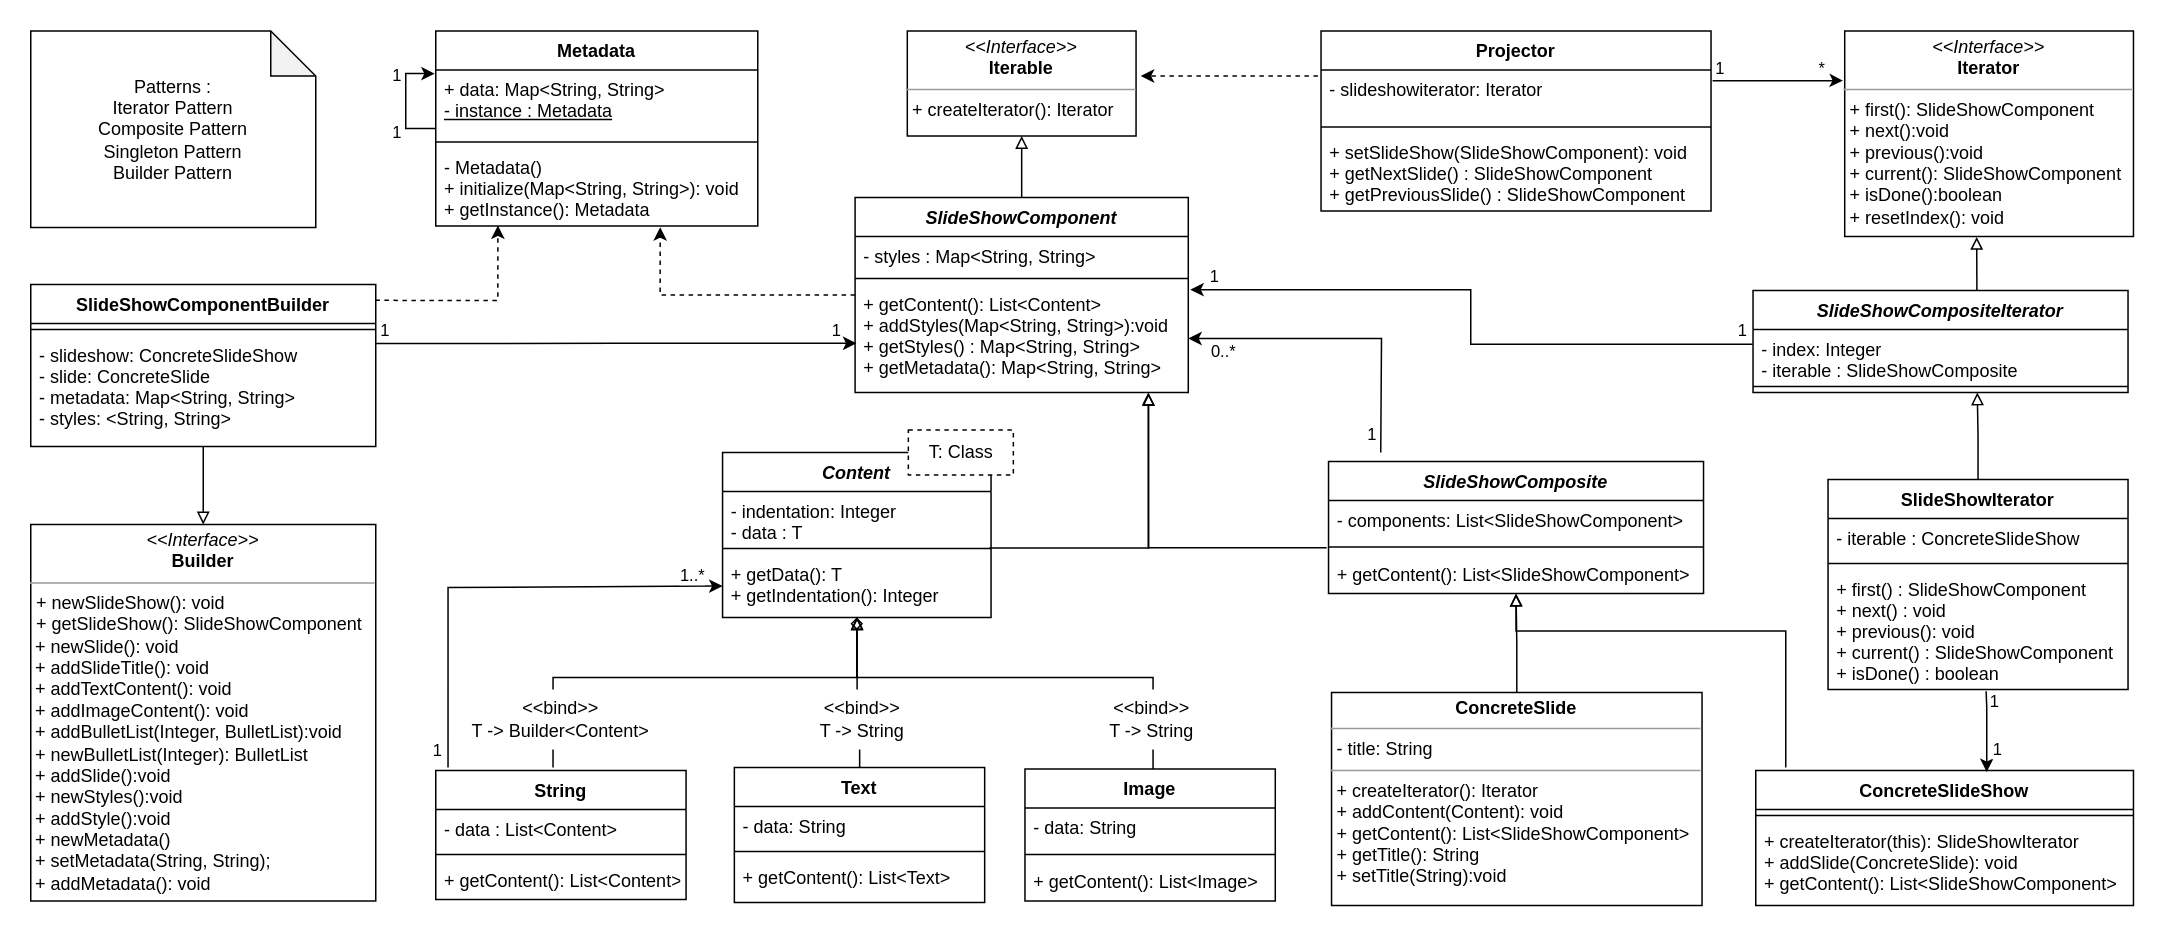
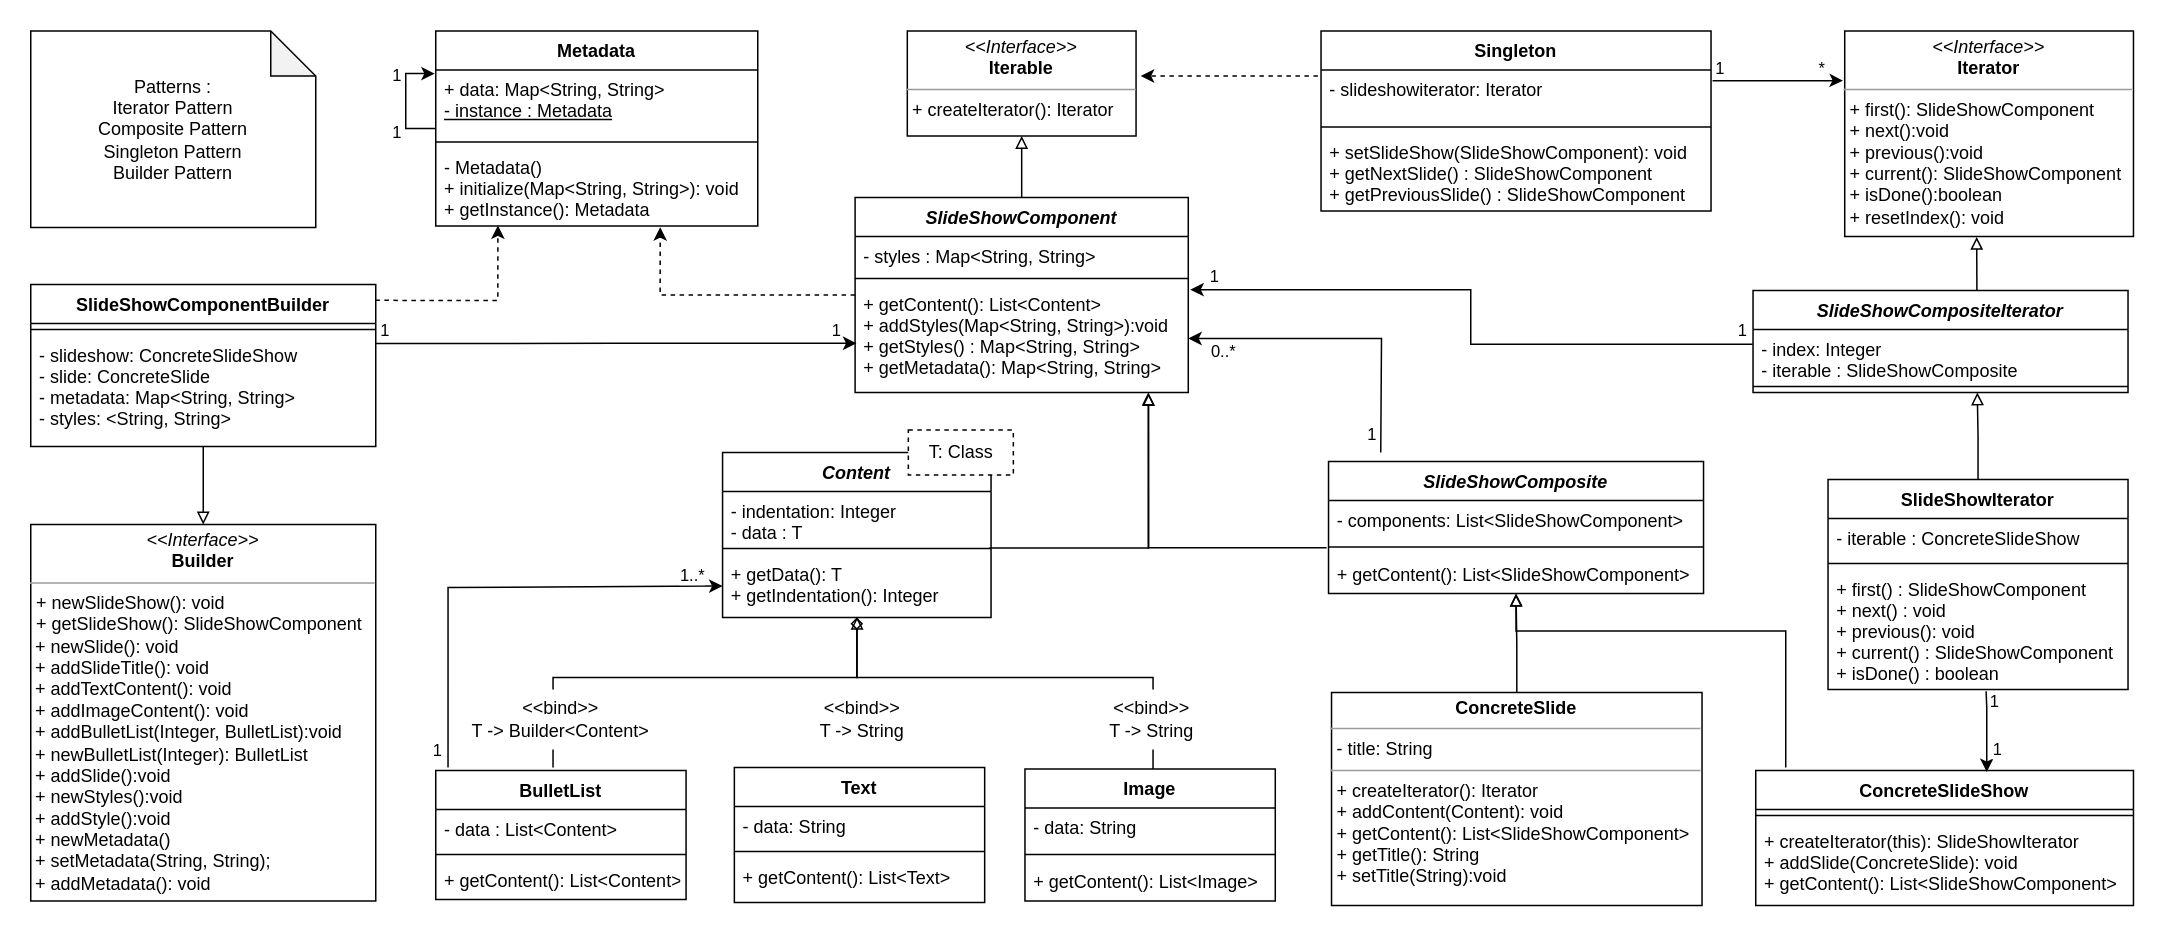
node "Projector": label "Projector" -> "Singleton"
edge "Text" -> "+ getData(): T + getIndentation(): Integer": removed
node "String": label "String" -> "BulletList"
